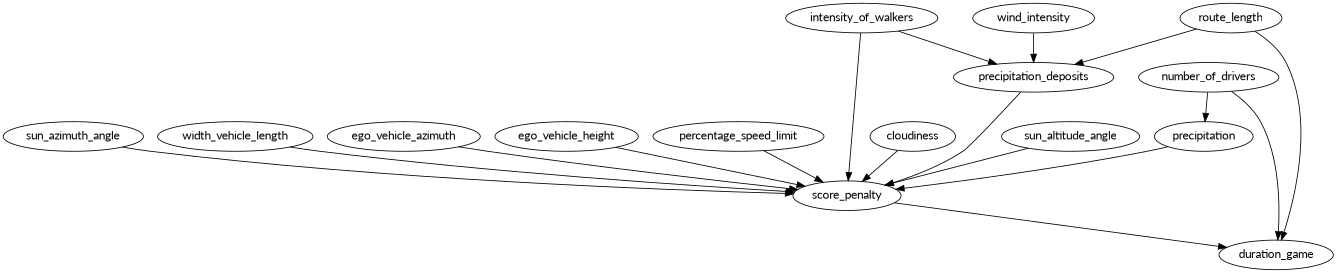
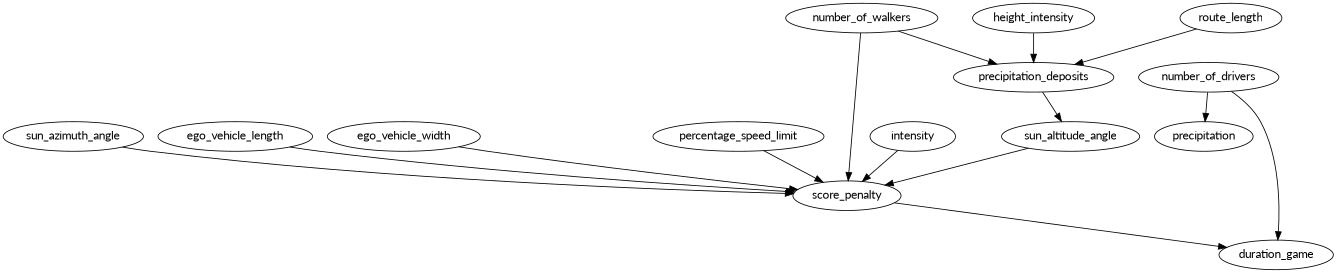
node "intensity_of_walkers": label "intensity_of_walkers" -> "number_of_walkers"
node "wind_intensity": label "wind_intensity" -> "height_intensity"
edge "route_length" -> "duration_game": removed
node "width_vehicle_length": label "width_vehicle_length" -> "ego_vehicle_length"
node "ego_vehicle_azimuth": label "ego_vehicle_azimuth" -> "ego_vehicle_width"
node "ego_vehicle_height": removed
node "cloudiness": label "cloudiness" -> "intensity"
edge "precipitation_deposits" -> "score_penalty": now "precipitation_deposits" -> "sun_altitude_angle"
edge "precipitation" -> "score_penalty": removed
